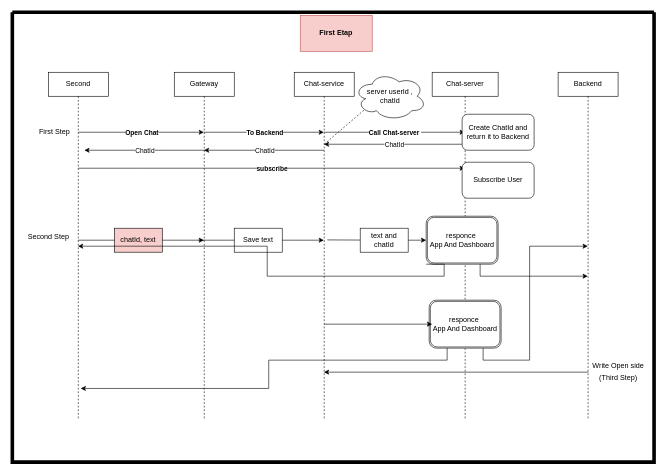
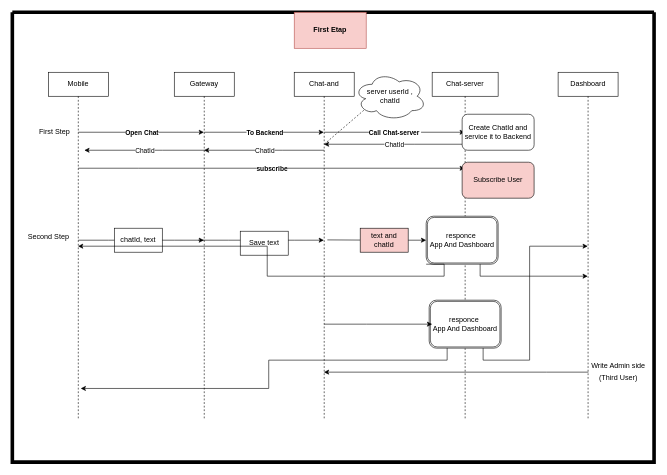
node "First Etap": moved (336, 33) -> (330, 30)
node "Second": label "Second" -> "Mobile"
node "Chat-service": label "Chat-service" -> "Chat-and"
node "Backend": label "Backend" -> "Dashboard"
node "Create ChatId and return it to Backend": label "Create ChatId and return it to Backend" -> "Create ChatId and service it to Backend"
node "Subscribe User": fillcolor #ffffff -> #f8cecc
node "chatId, text": fillcolor #f8cecc -> #ffffff
node "Save text": moved (258, 240) -> (264, 243)
node "text and chatId": fillcolor #ffffff -> #f8cecc
node "Write Open side": label "Write Open side" -> "Write Admin side"
node "(Third Step)": label "(Third Step)" -> "(Third User)"
